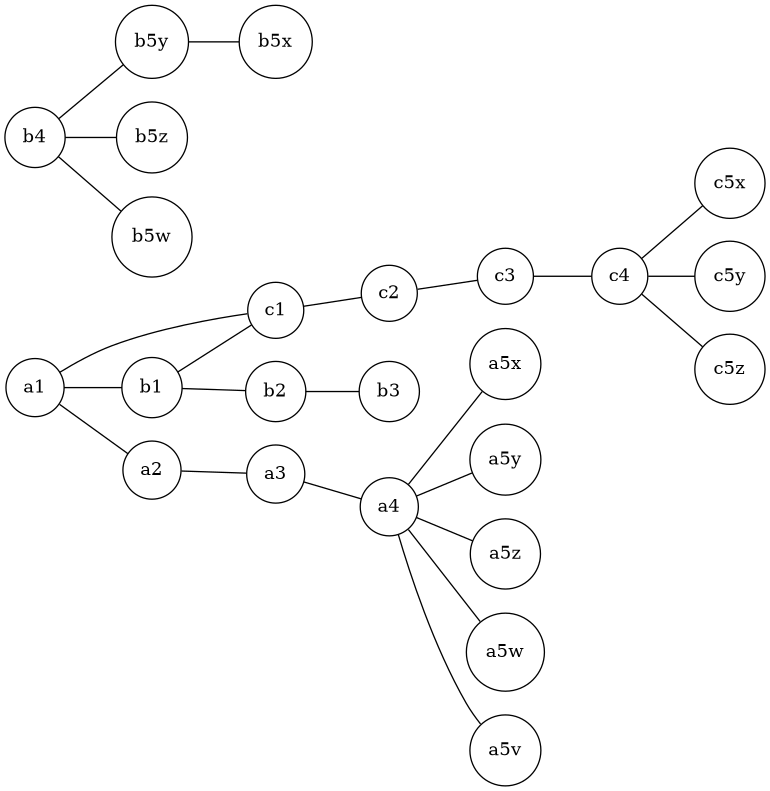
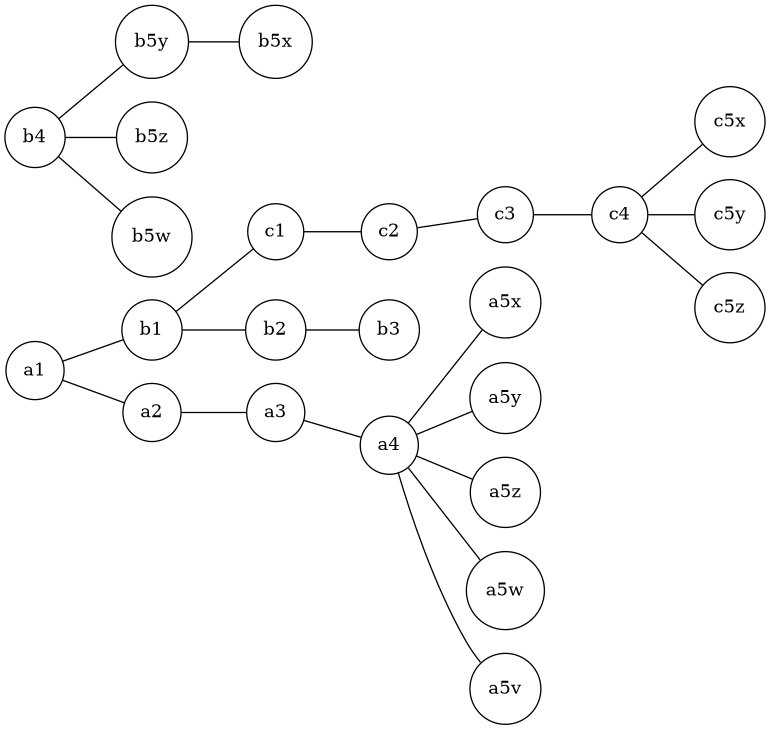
edge "c1" -- "a1": removed
